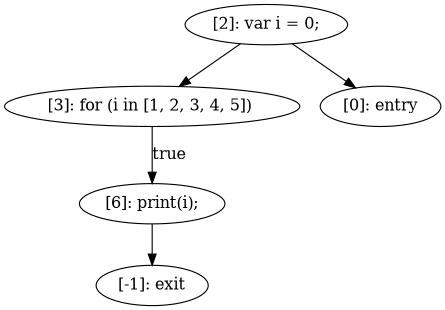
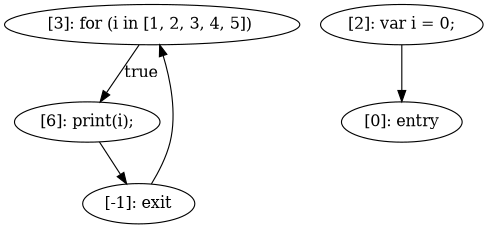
edge "[2]: var i = 0;" -> "[3]: for (i in [1, 2, 3, 4, 5])": now "[-1]: exit" -> "[3]: for (i in [1, 2, 3, 4, 5])"
